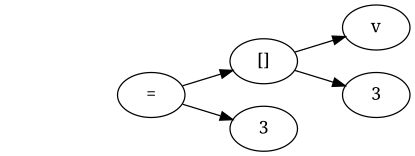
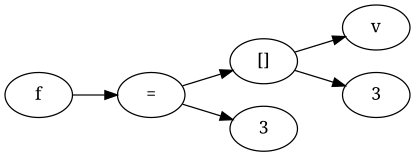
node "f": added
